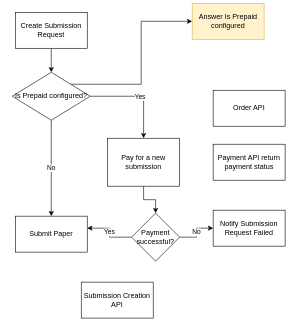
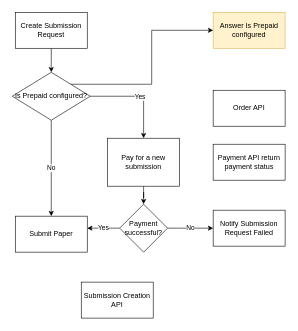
node "Answer Is Prepaid configured": moved (228, 21) -> (249, 30)
node "Payment successful?": moved (156, 237) -> (144, 228)
